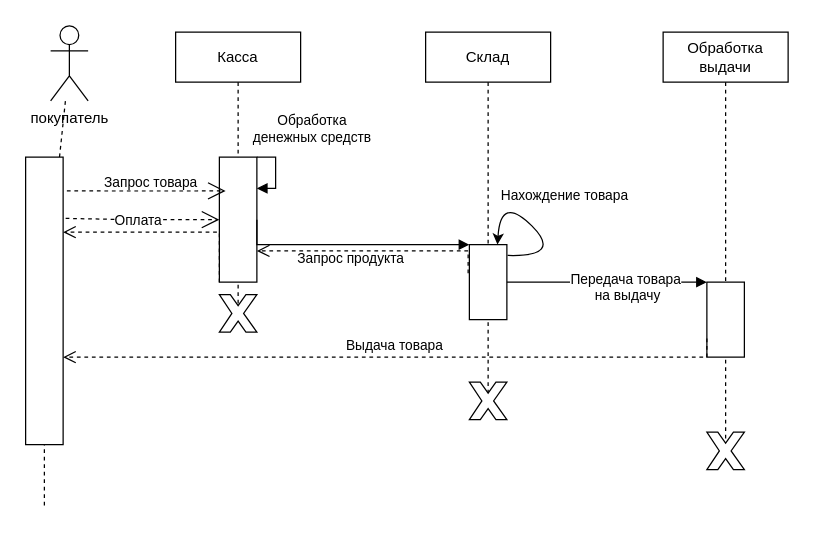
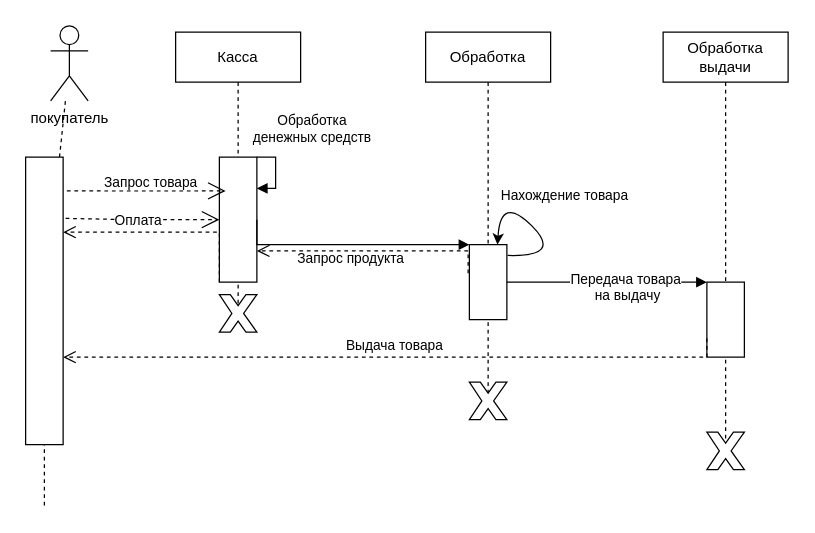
node "Склад": label "Склад" -> "Обработка"
